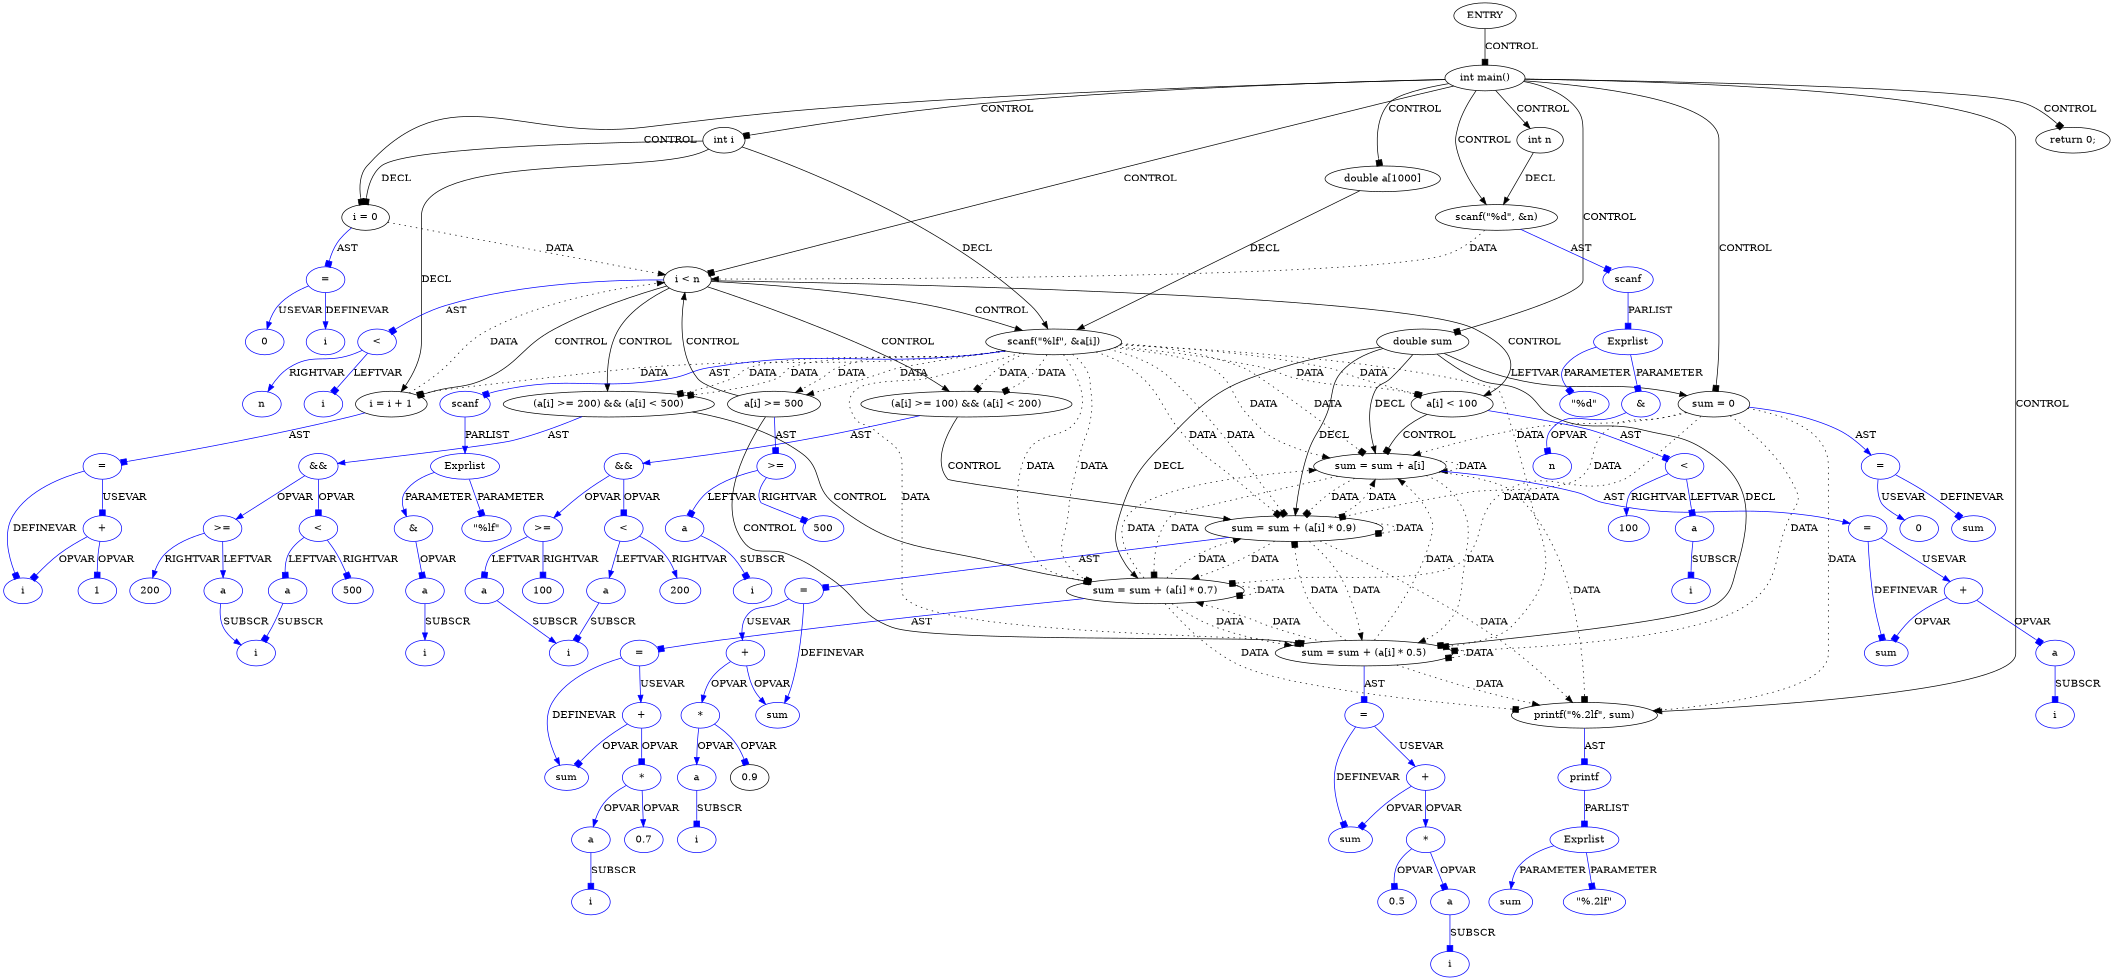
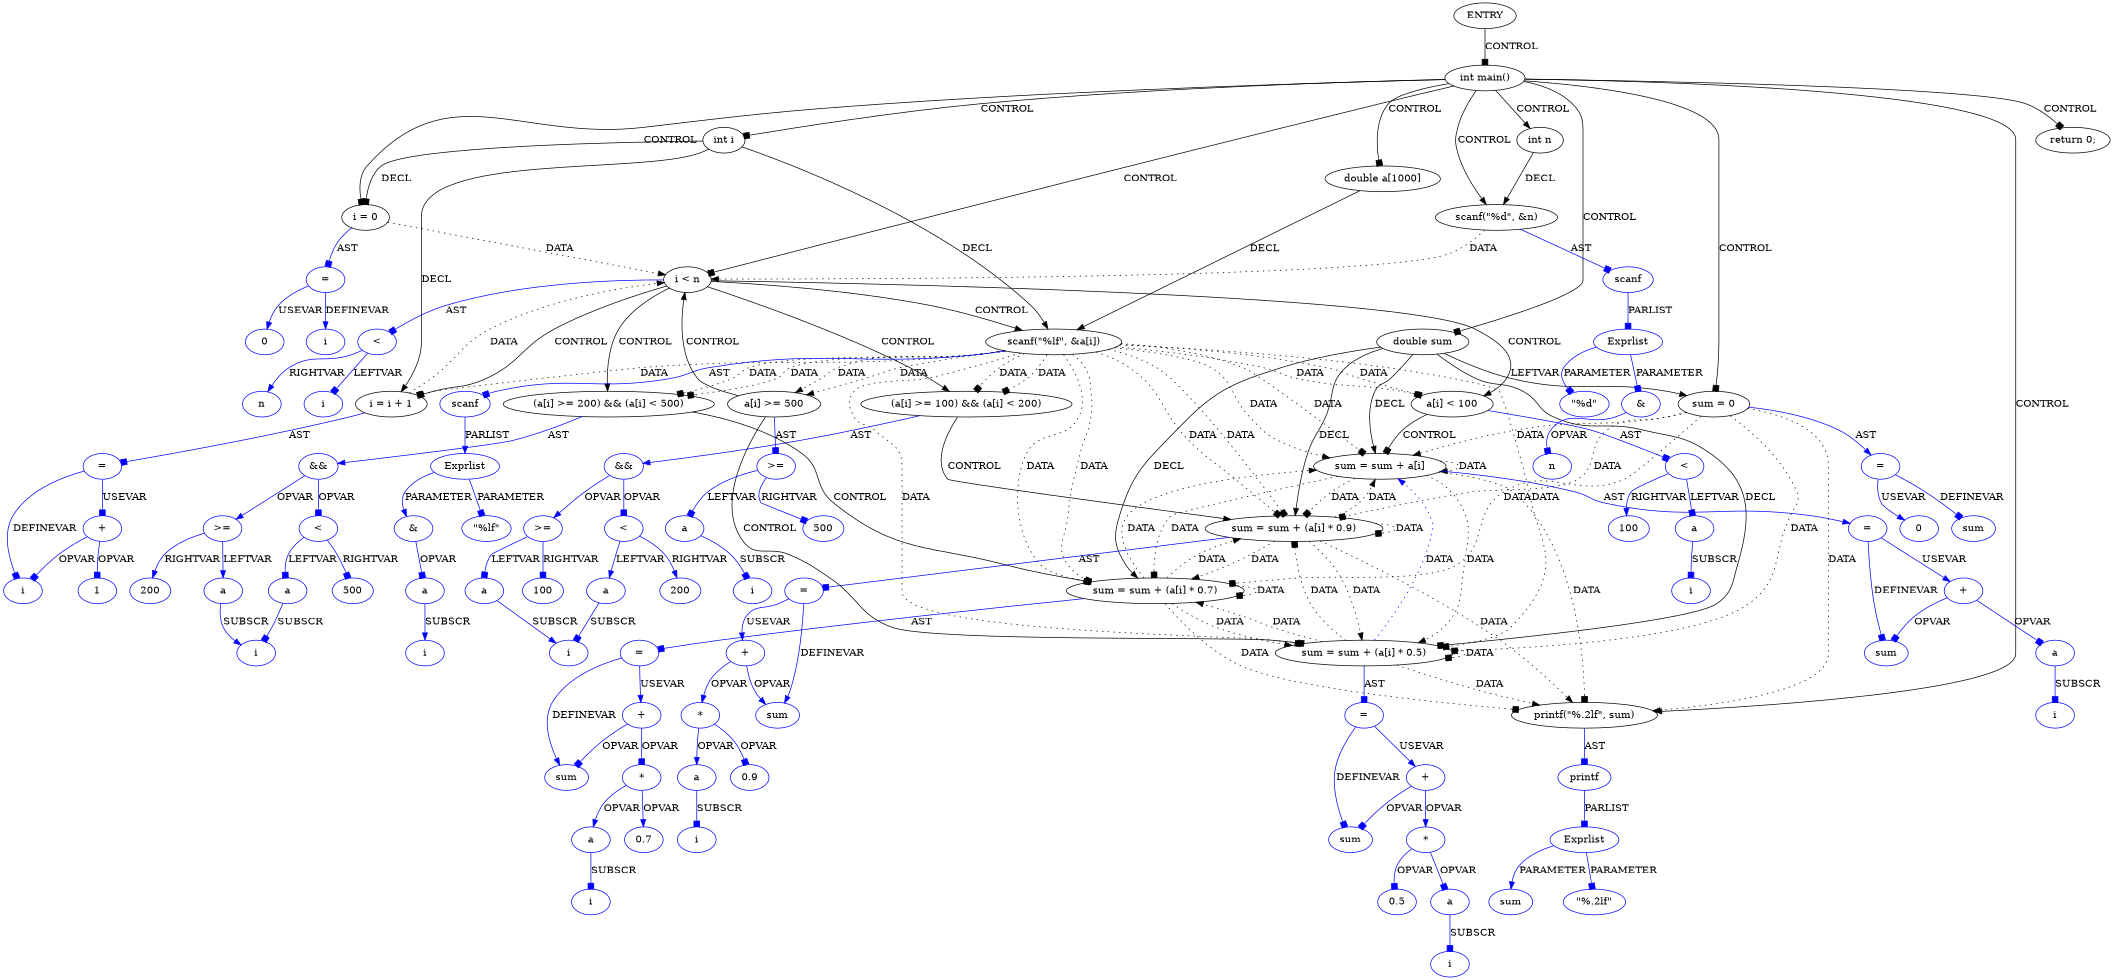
edge "sum = sum + (a[i] * 0.5)" -> "sum = sum + a[i]": color black -> blue
node "0.9": color black -> blue
